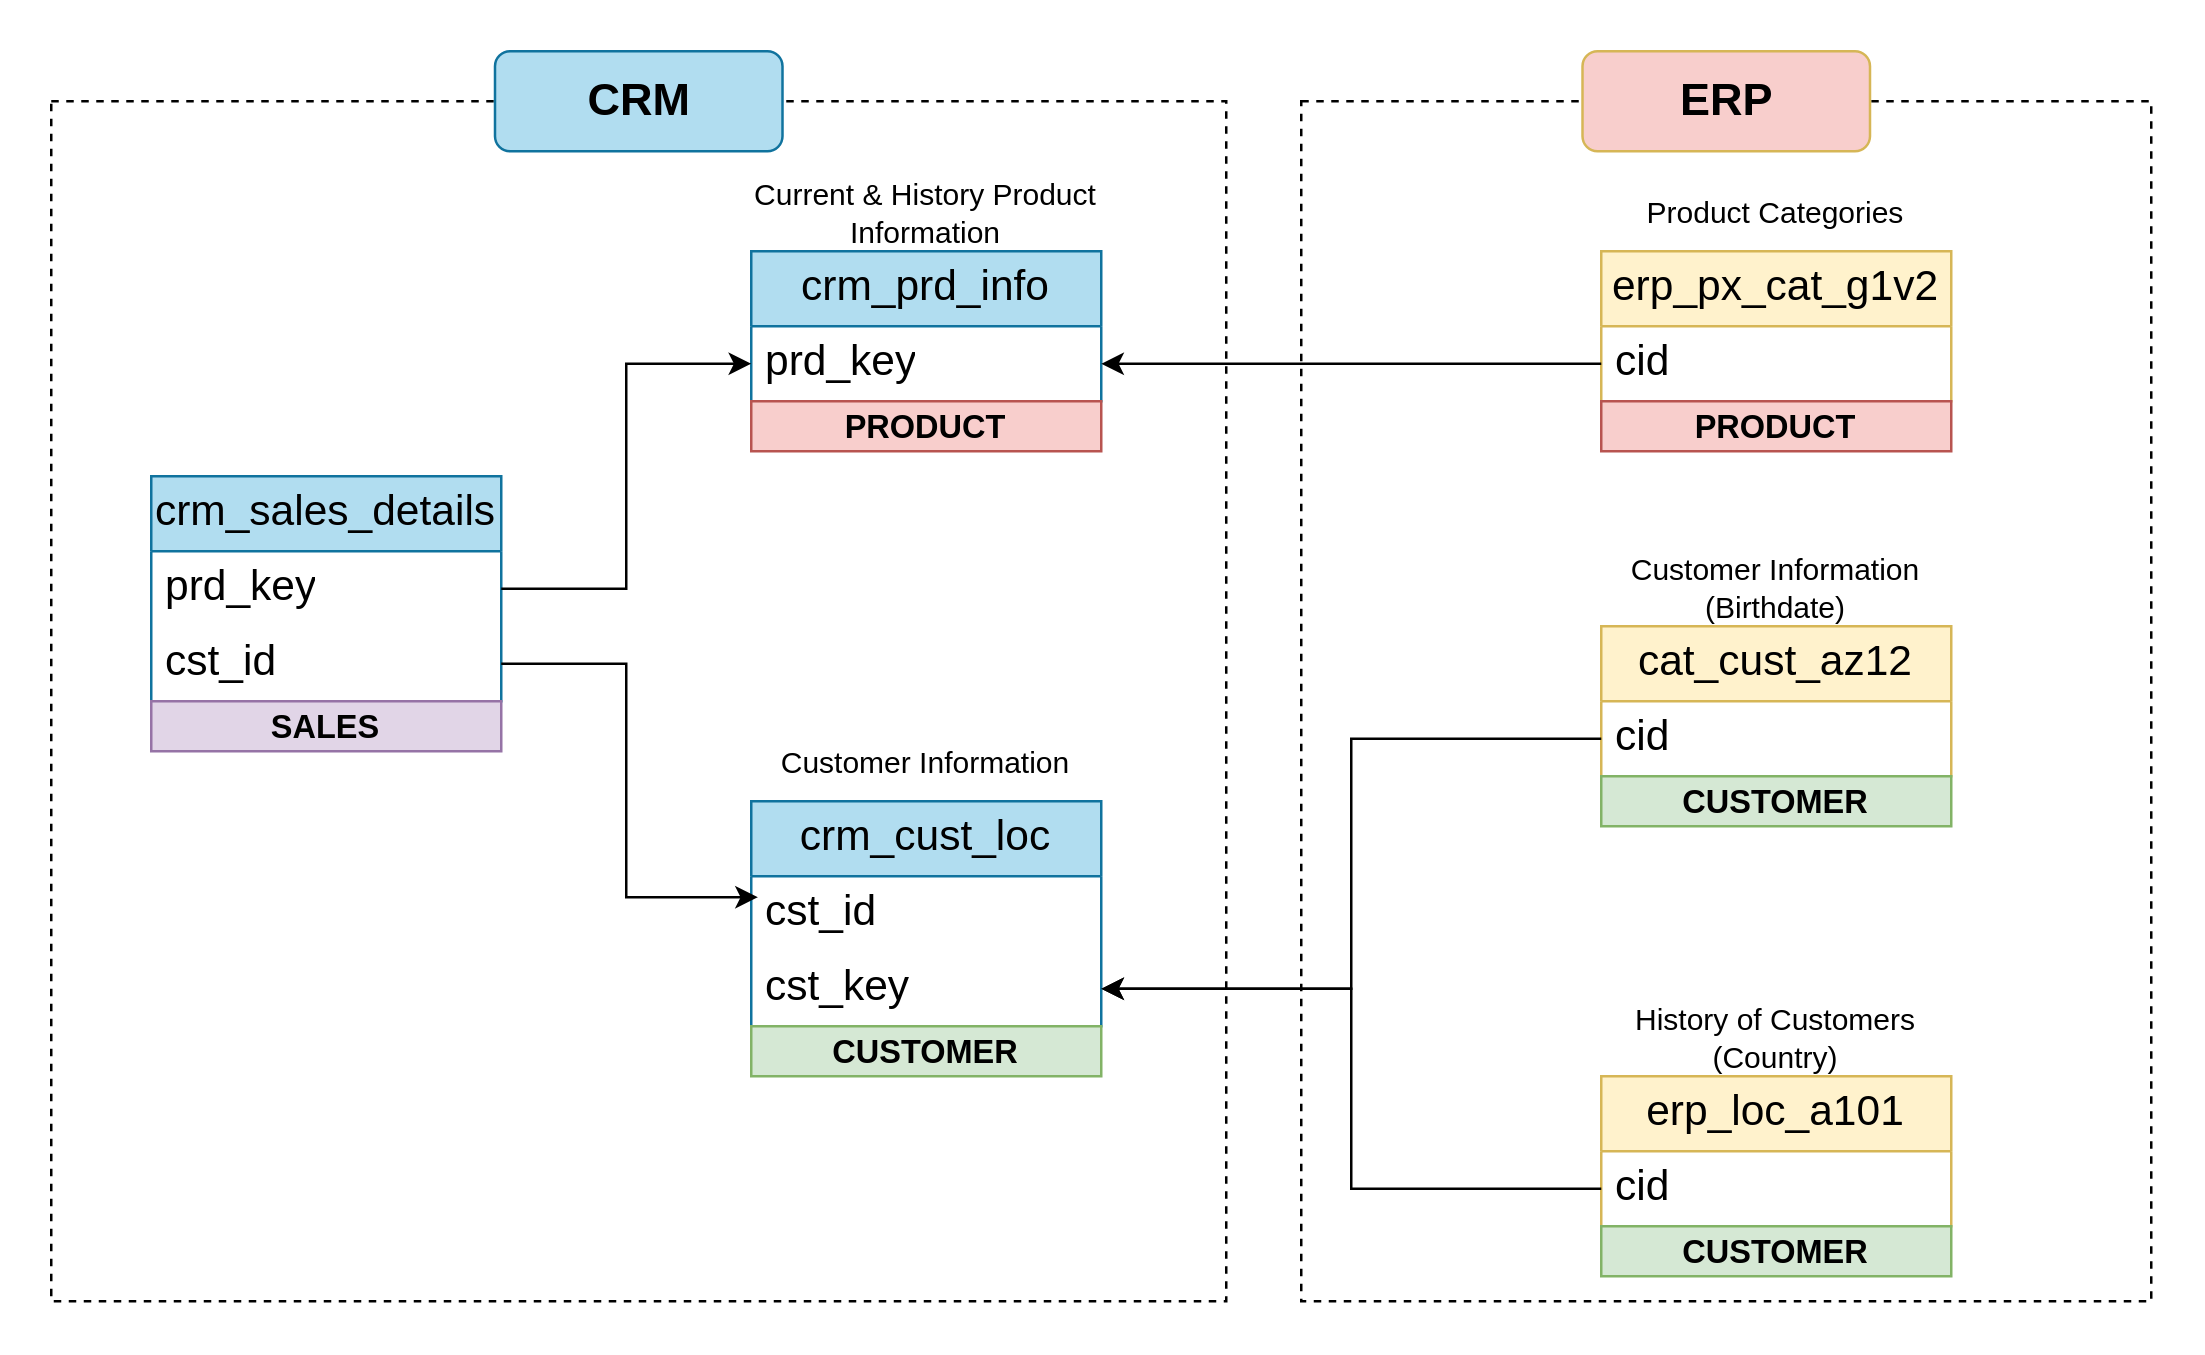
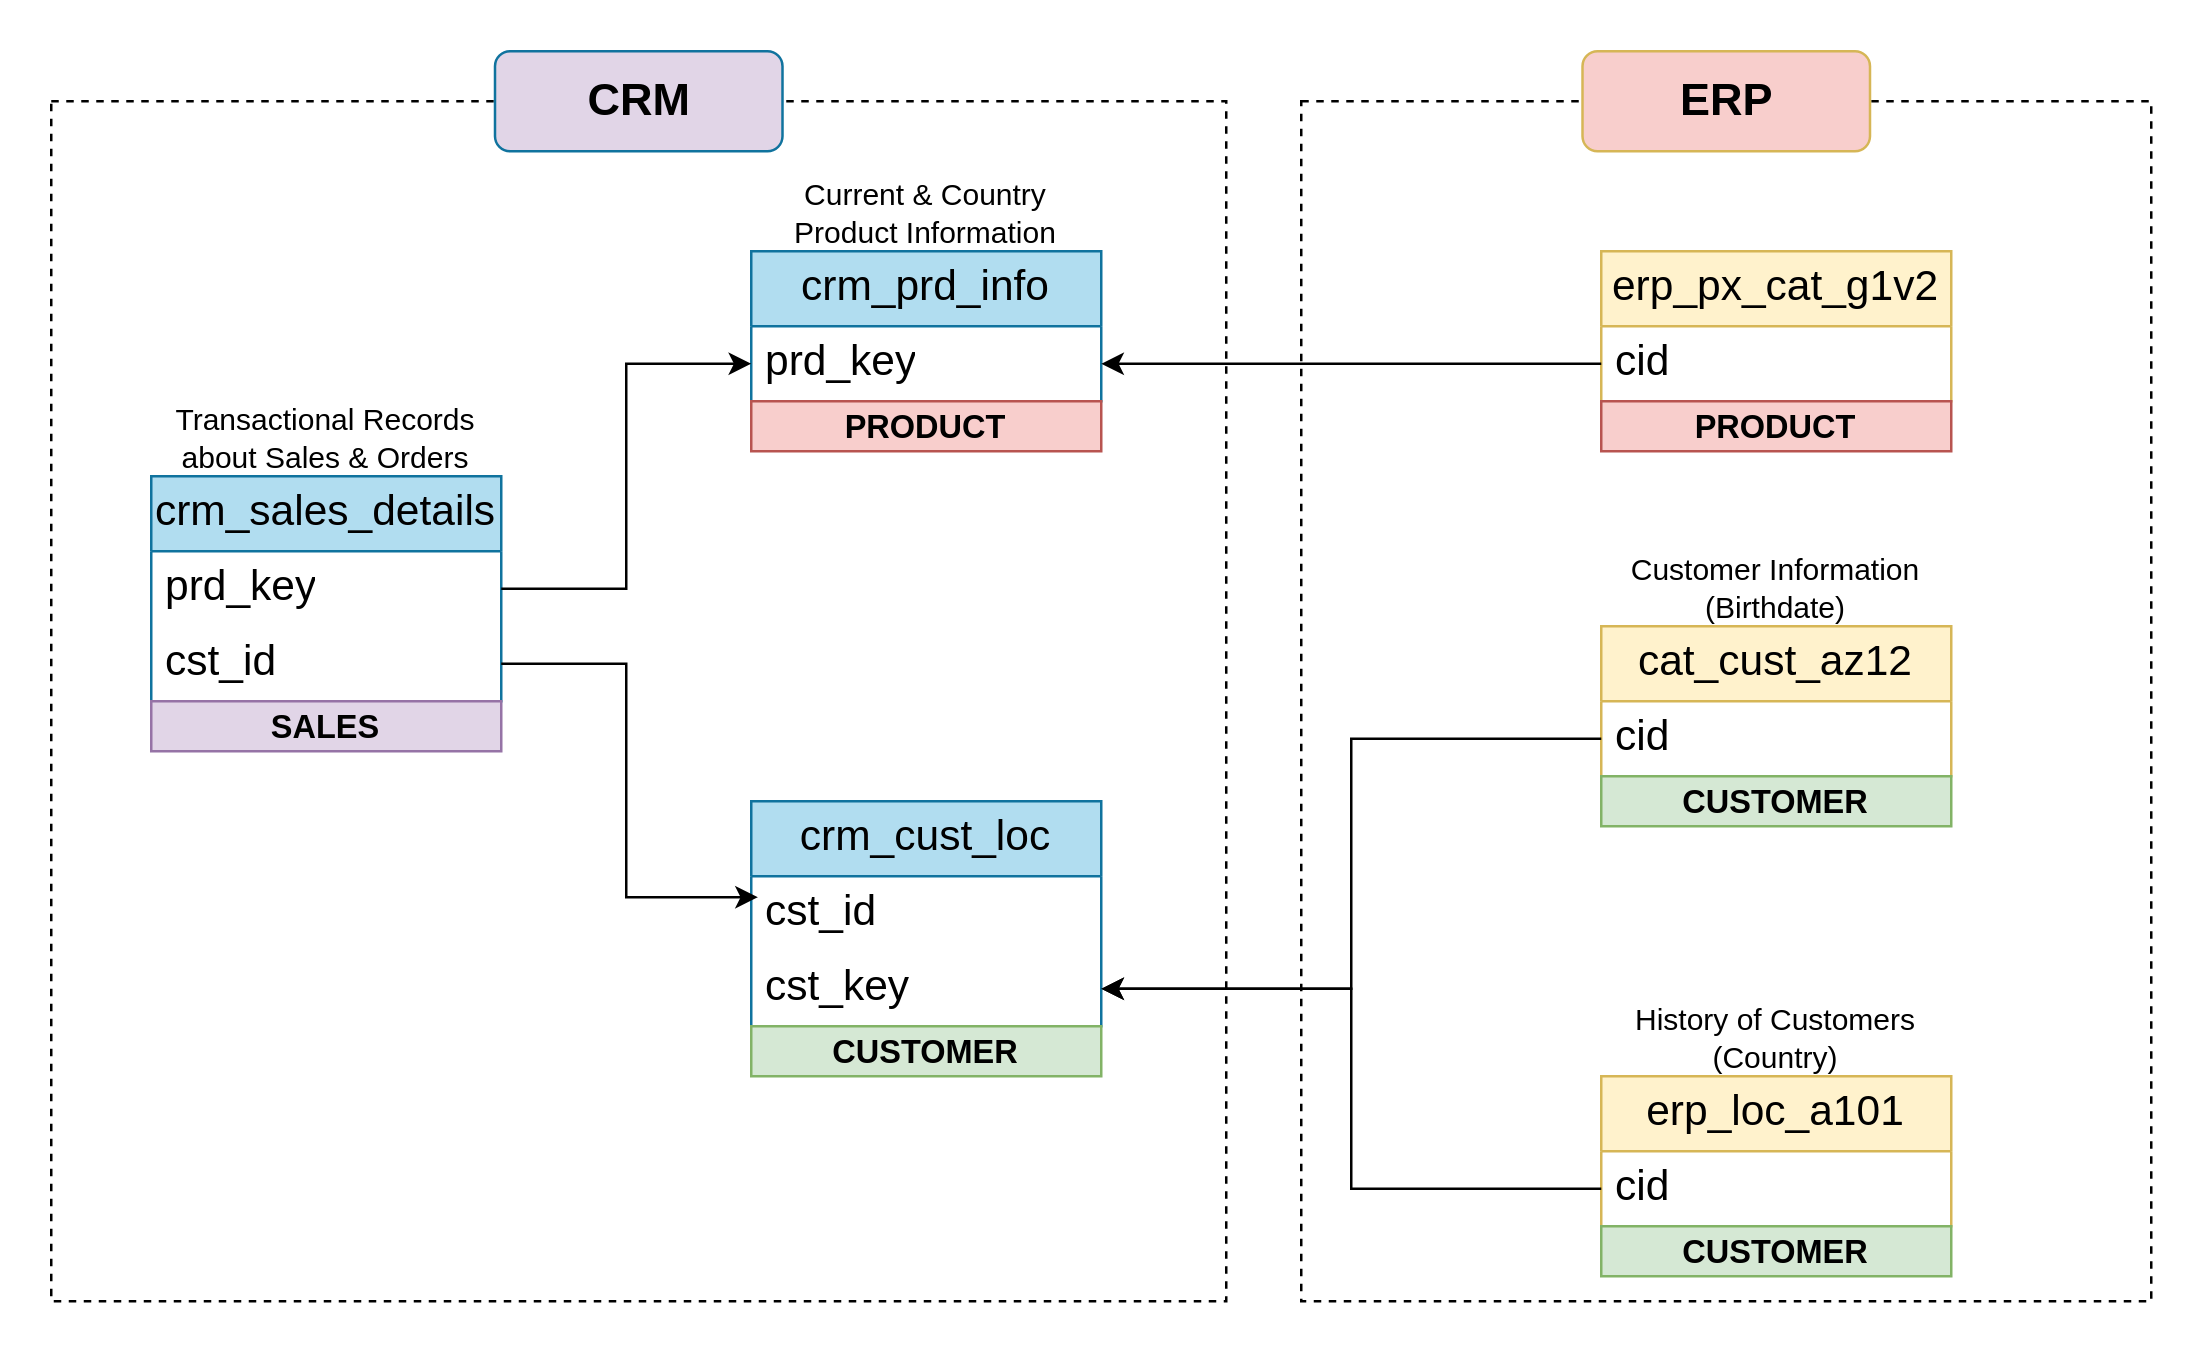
node "CRM": fillcolor #b1ddf0 -> #e1d5e7
node "Current & History Product Information": label "Current & History Product Information" -> "Current & Country Product Information"
node "Product Categories": removed
node "Transactional Records about Sales & Orders": added
node "Customer Information": removed
